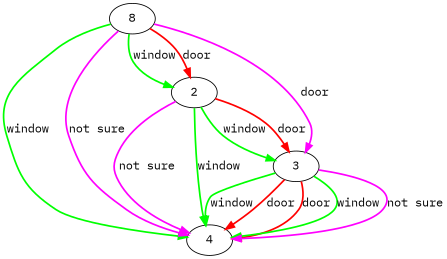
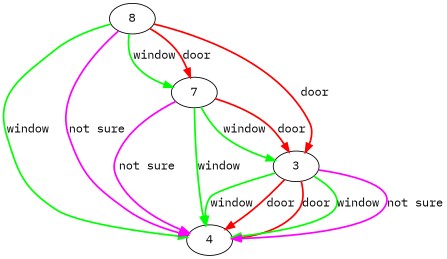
edge "8" -> "3": color magenta -> red
node "2": label "2" -> "7"
